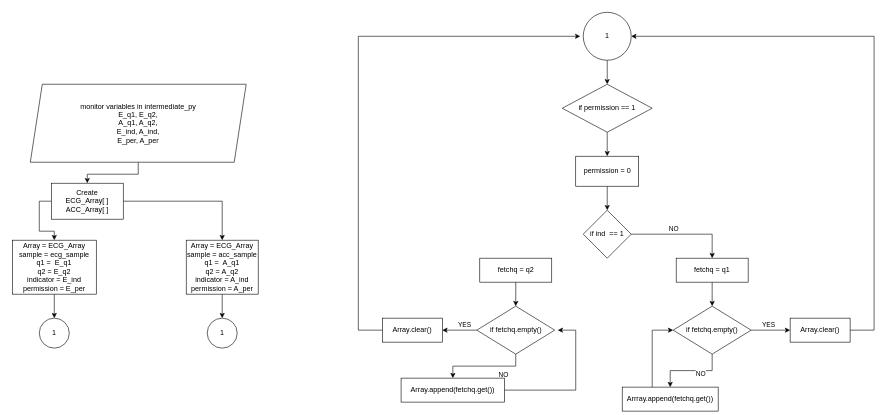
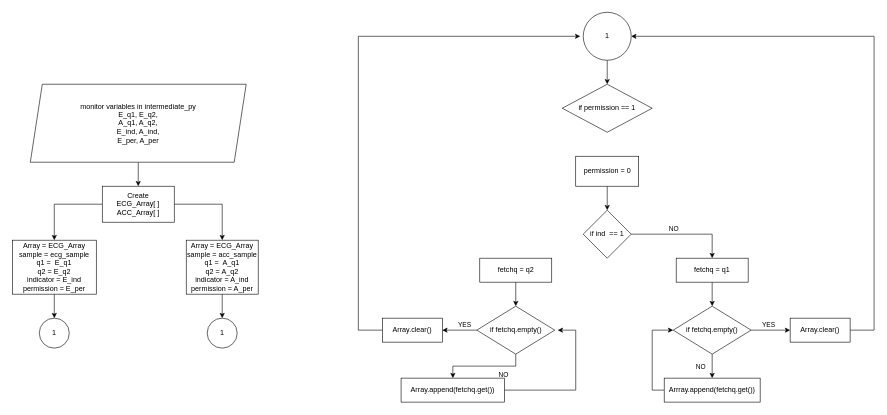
edge "if permission == 1" -> "permission = 0": removed
node "Create ECG_Array[ ]ACC_Array[ ]": moved (87, 201) -> (138, 204)
node "Arrray.append(fetchq.get())": moved (671, 399) -> (713, 390)
